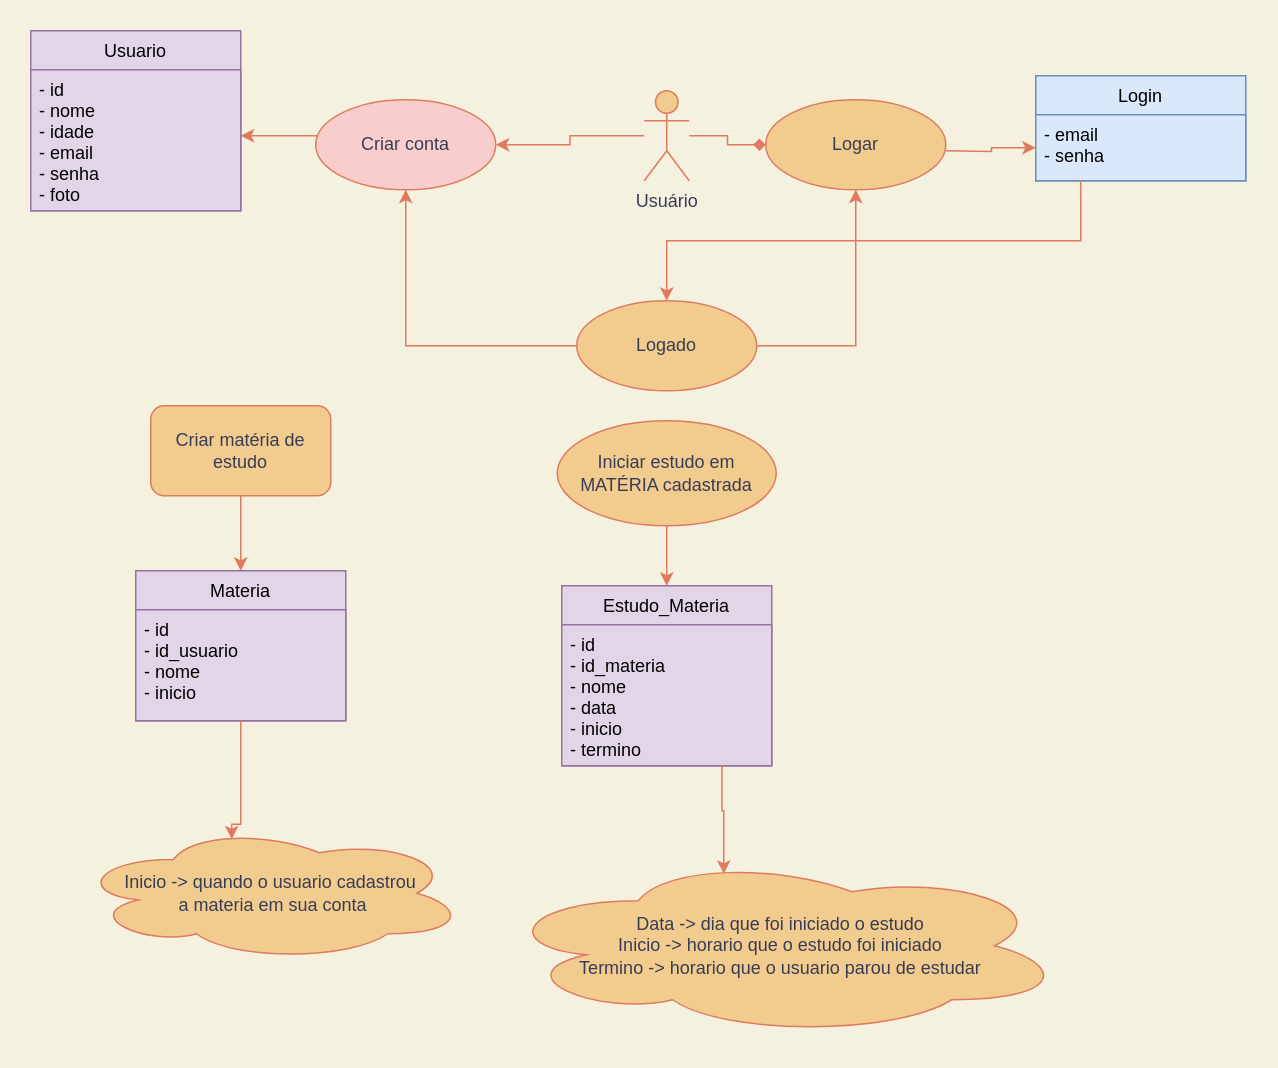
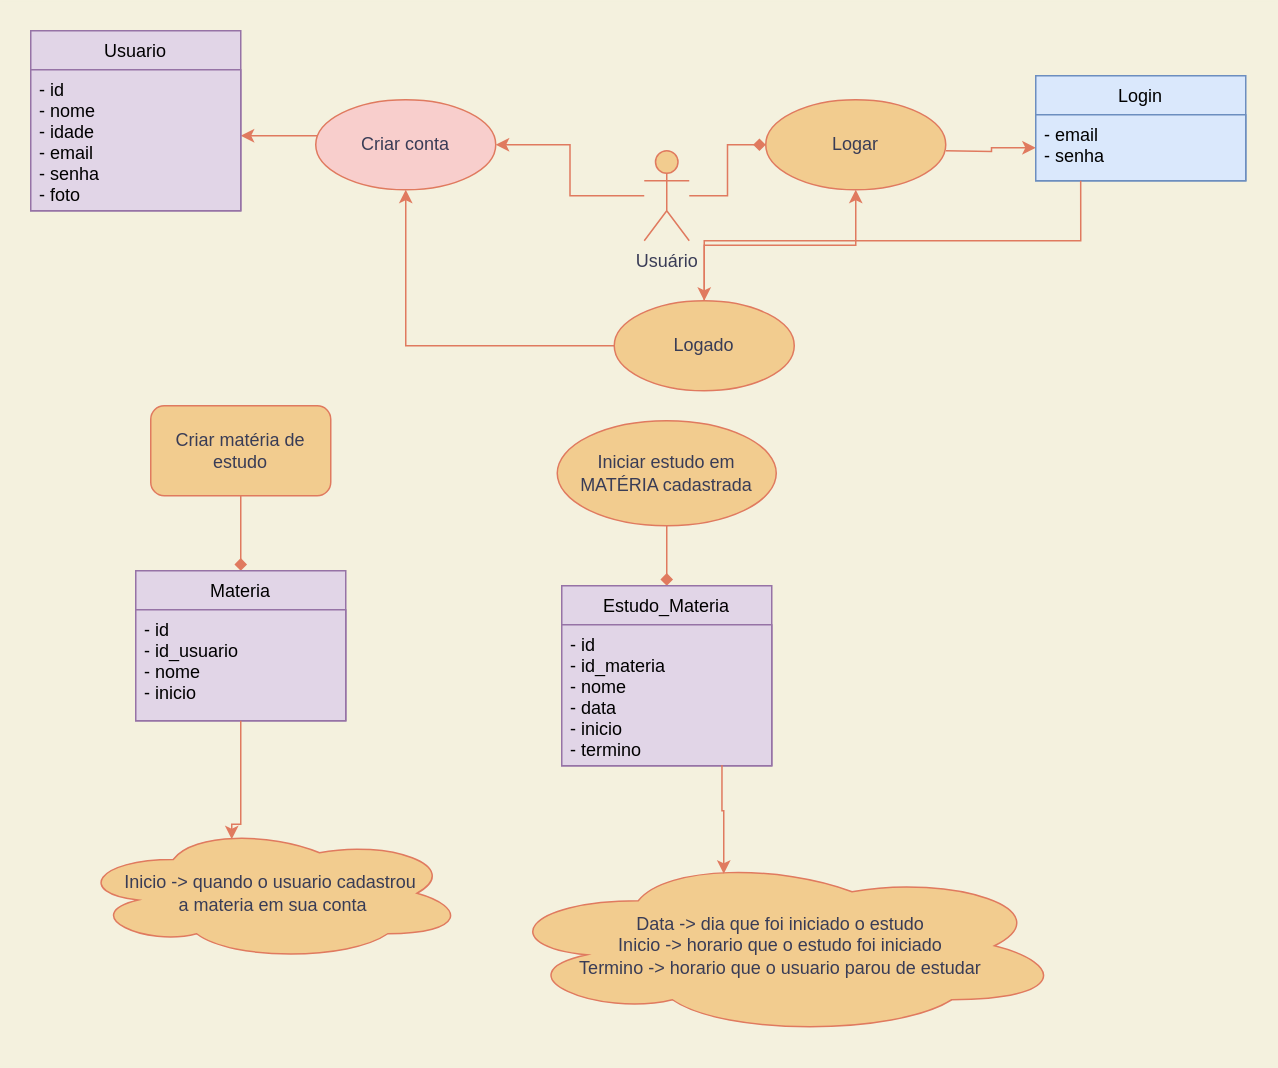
node "Usuário": moved (667, 136) -> (667, 196)
node "Logado": moved (667, 346) -> (704, 346)
edge "Criar matéria de estudo" -> "Materia": arrowhead classic -> diamond
edge "Iniciar estudo em MATÉRIA cadastrada" -> "Estudo_Materia": arrowhead classic -> diamond
